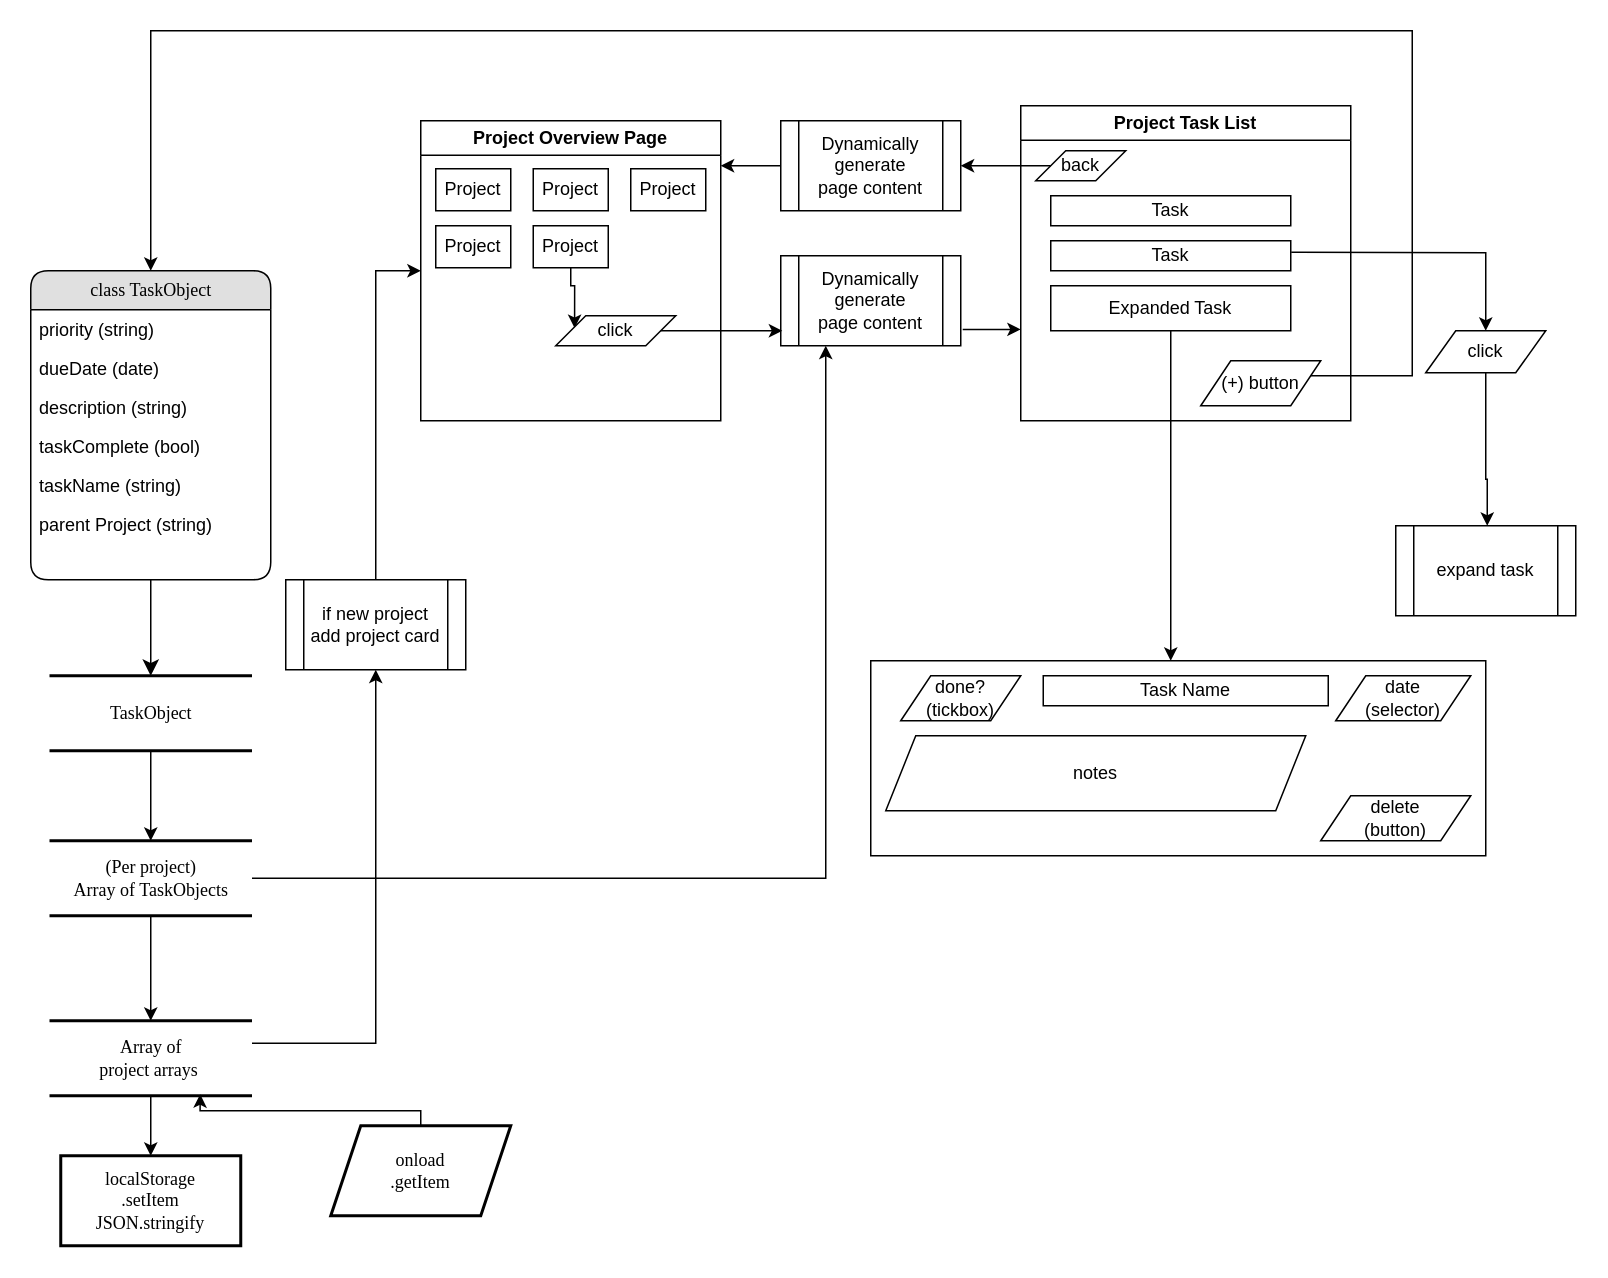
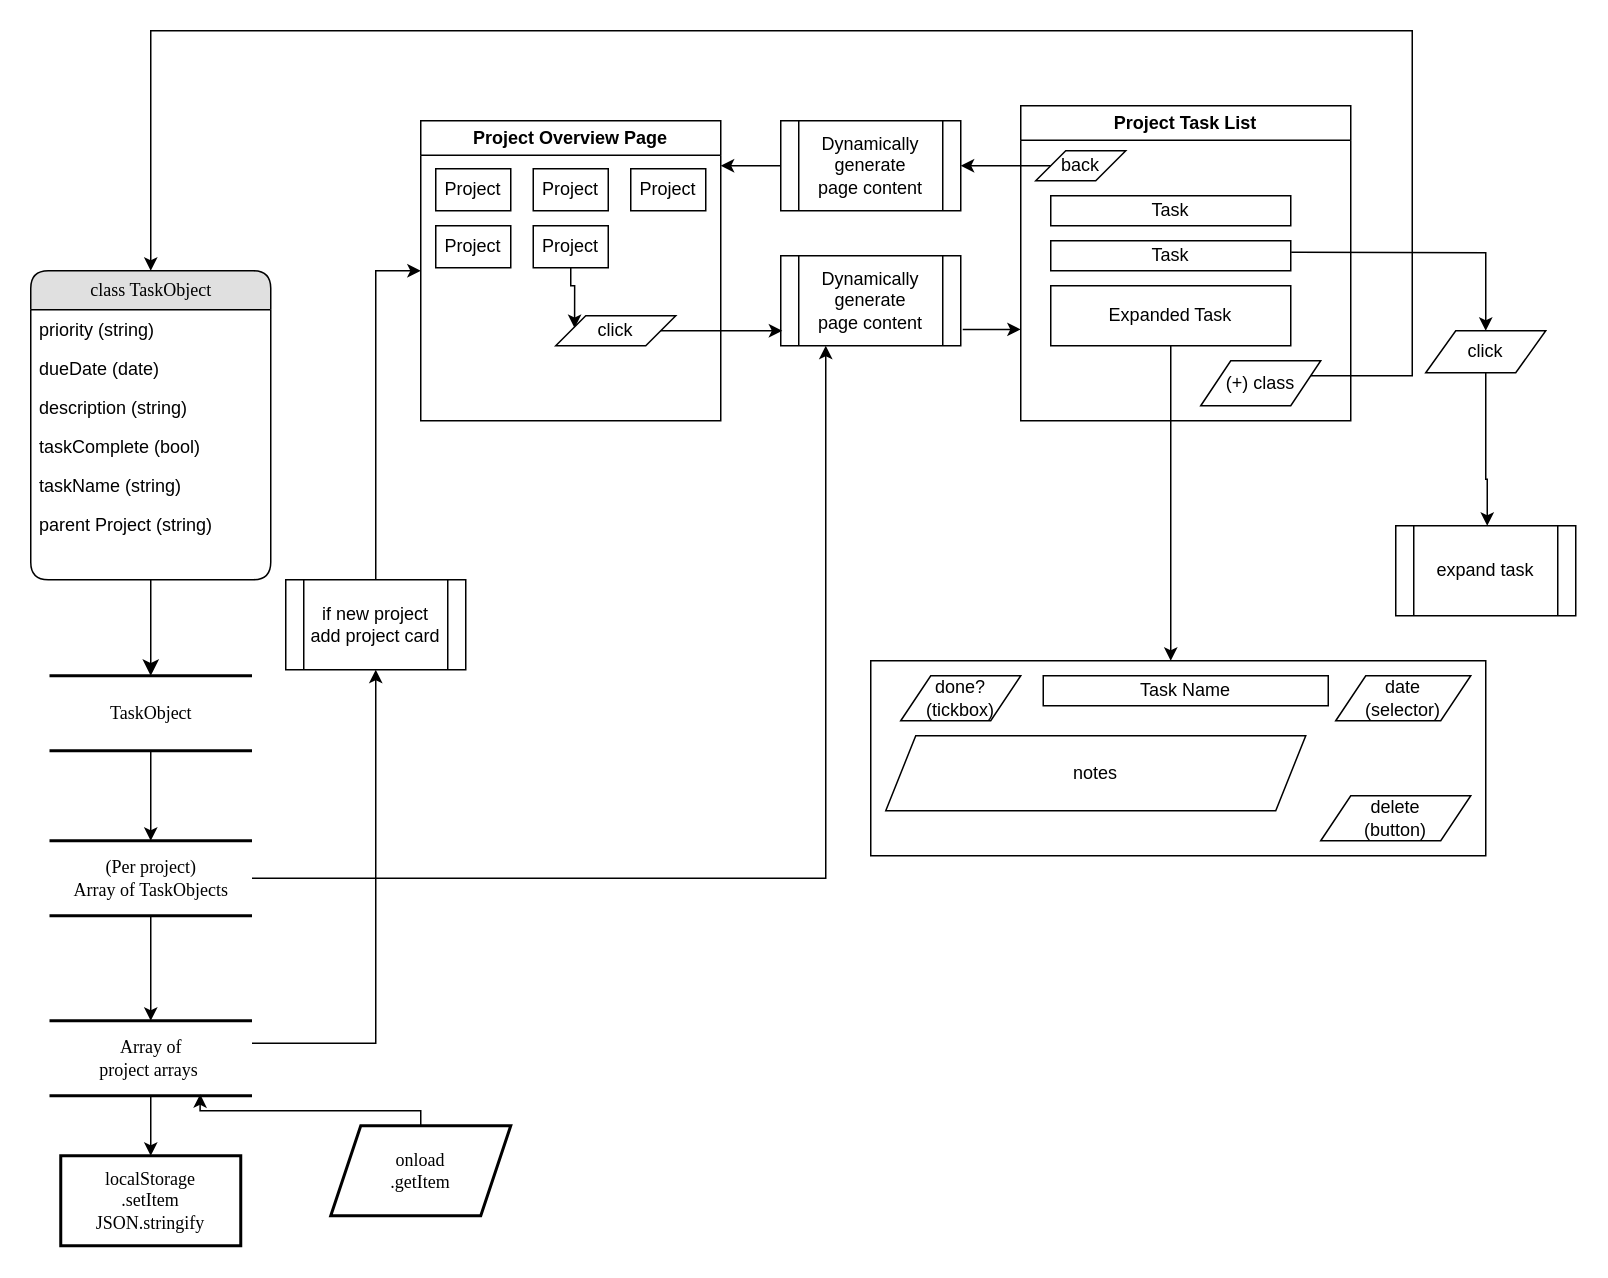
node "Expanded Task": size 240x45 -> 240x60
node "(+) button": label "(+) button" -> "(+) class"
